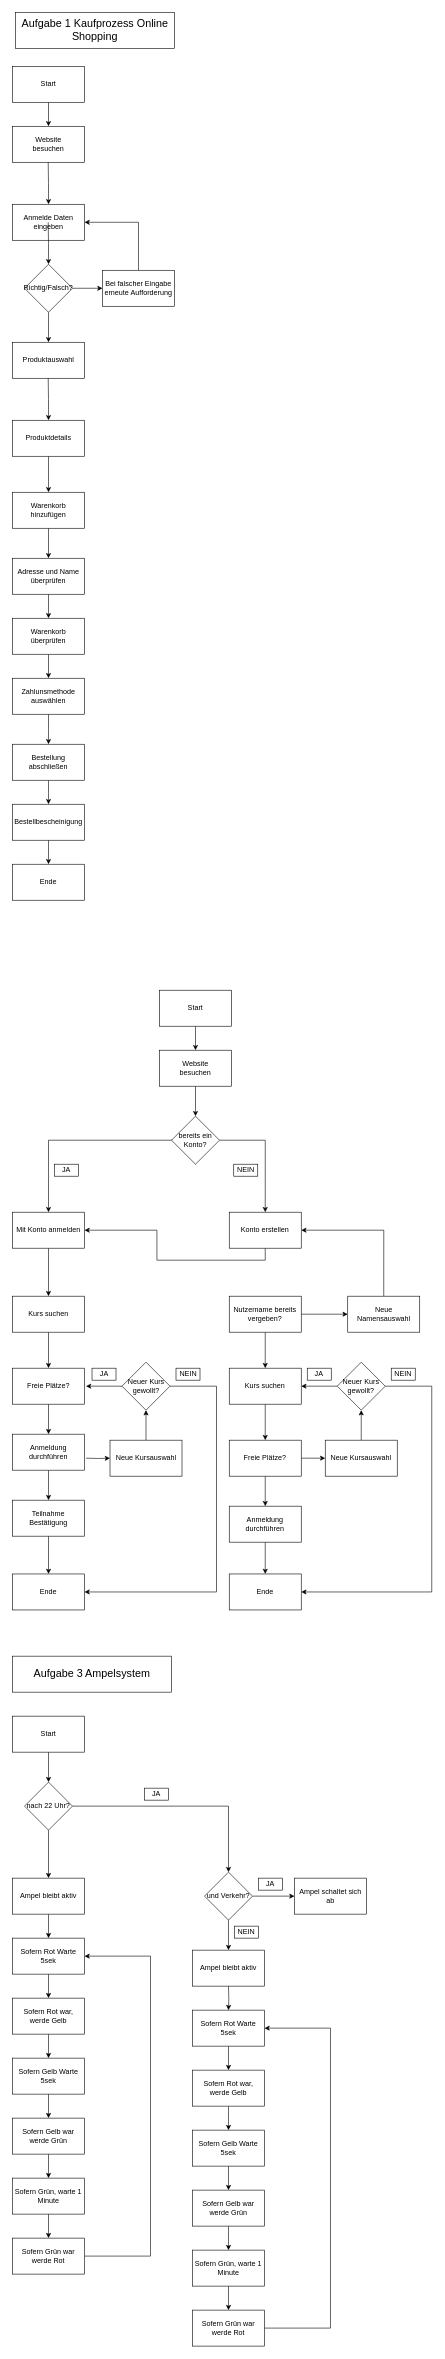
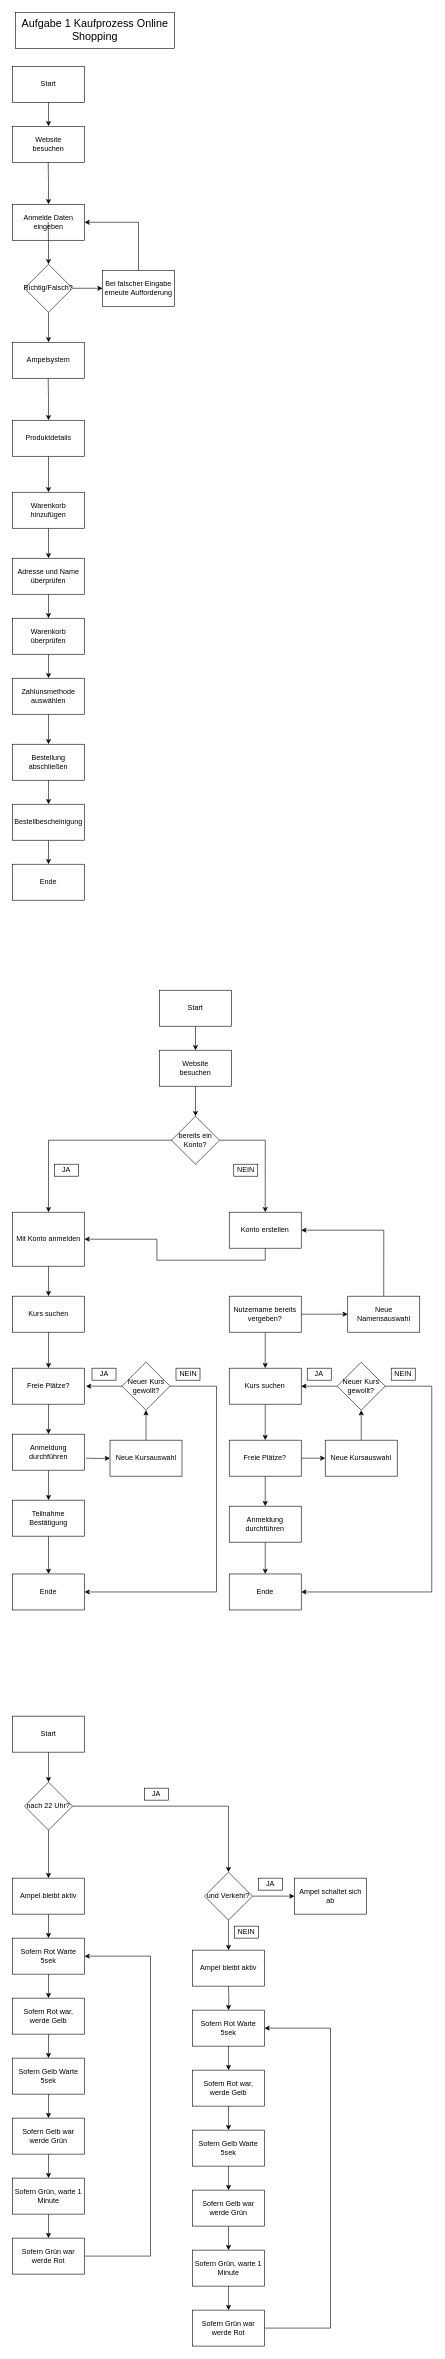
node "Produktauswahl": label "Produktauswahl" -> "Ampelsystem"
node "Mit Konto anmelden": size 72x36 -> 72x54
node "Aufgabe 3 Ampelsystem": removed
